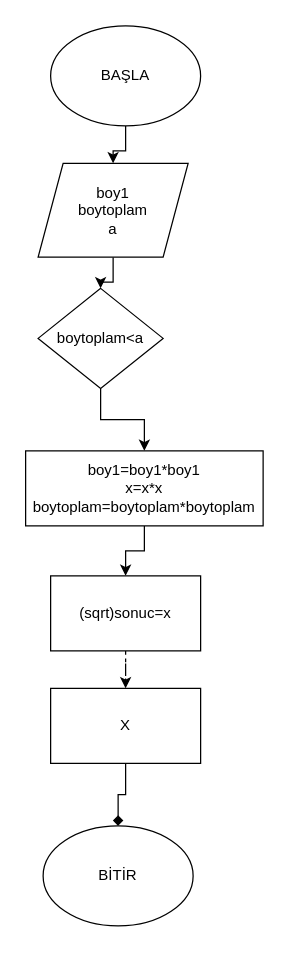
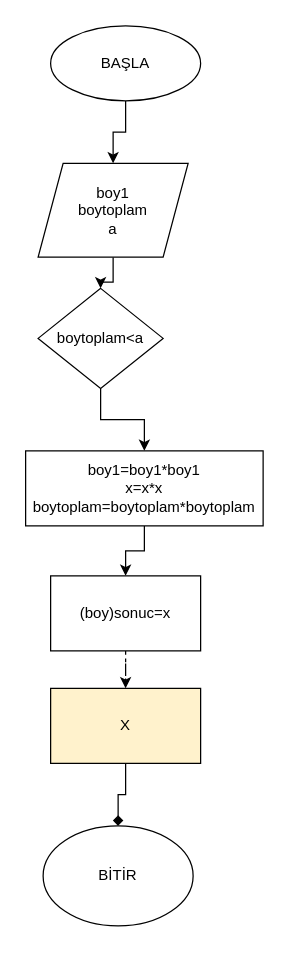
node "BAŞLA": size 150x100 -> 150x75
node "(sqrt)sonuc=x": label "(sqrt)sonuc=x" -> "(boy)sonuc=x"
node "X": fillcolor #ffffff -> #fff2cc
